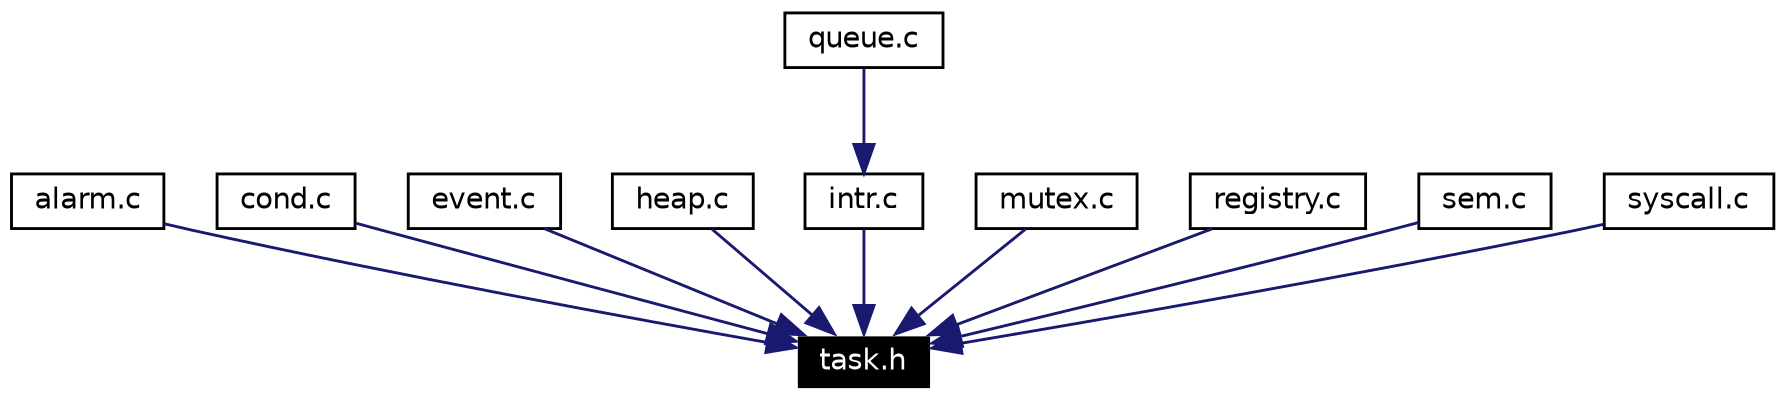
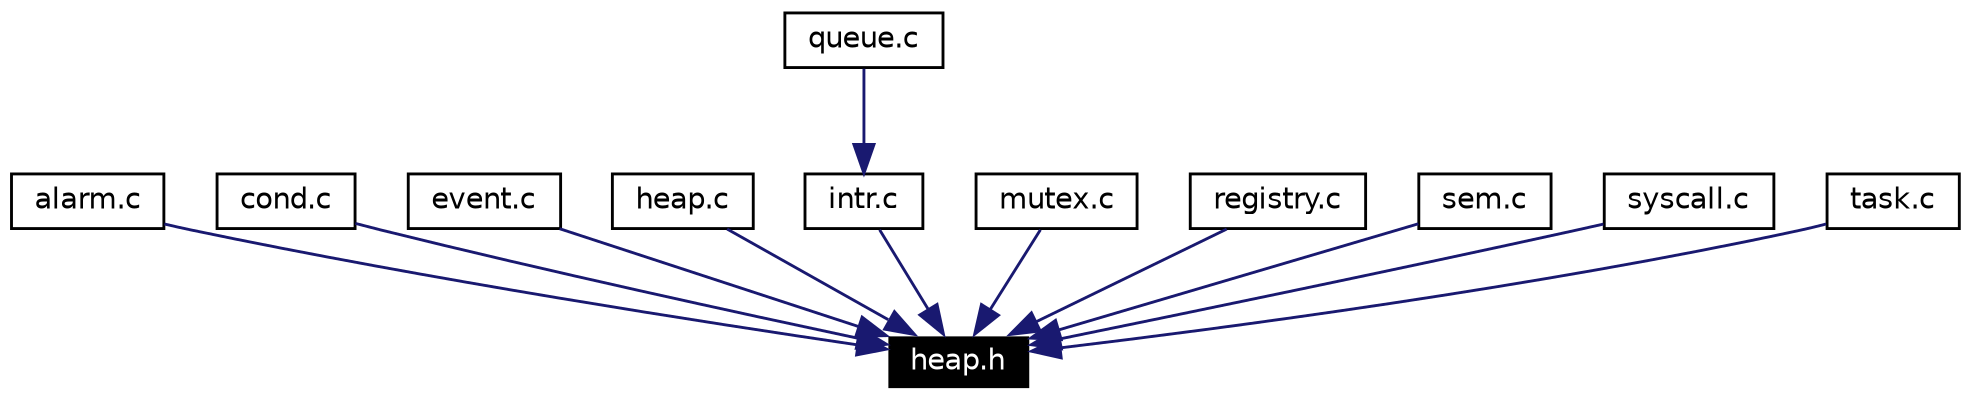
node "task.c": added
node "task.h": label "task.h" -> "heap.h"
